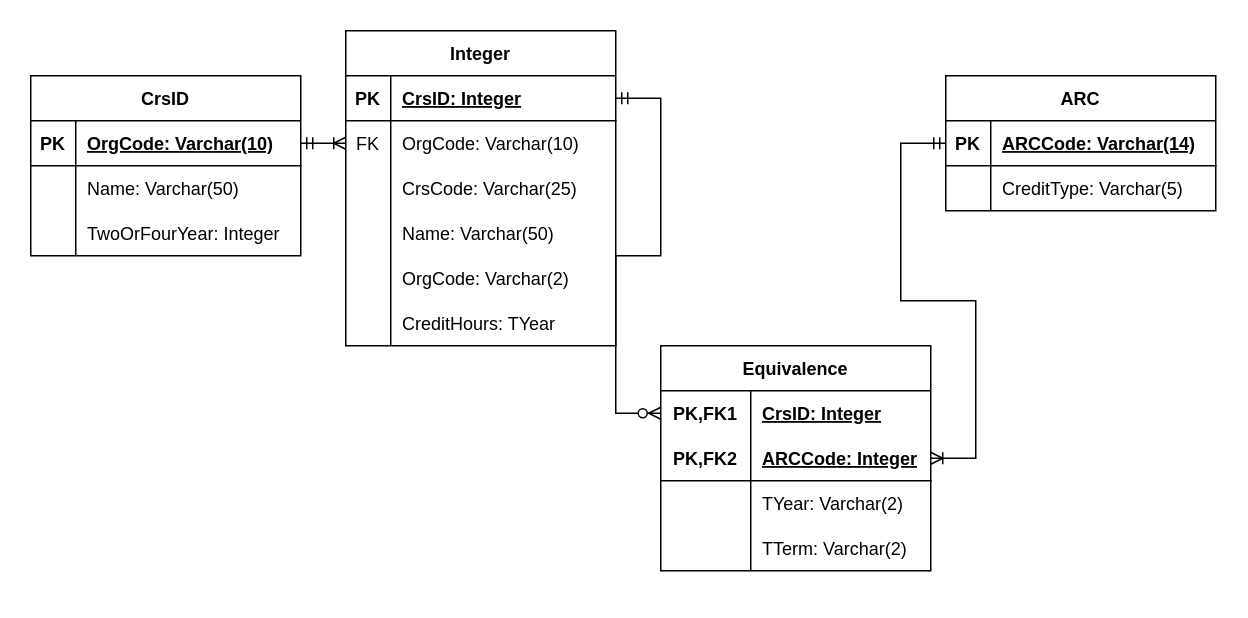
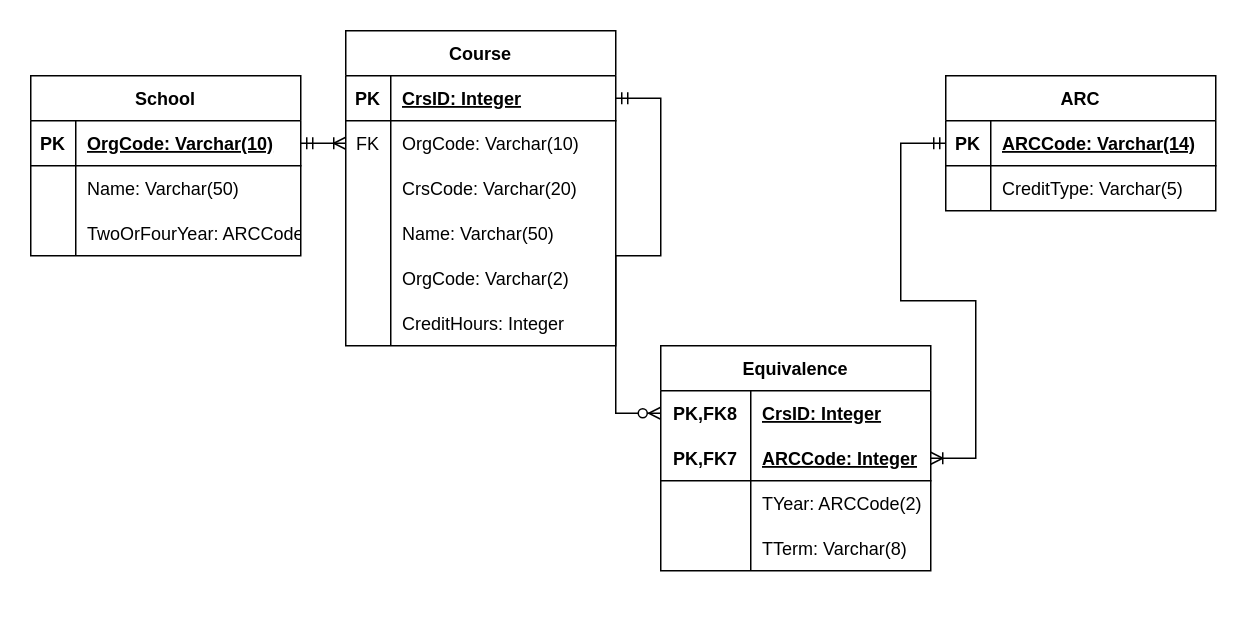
node "Integer": label "Integer" -> "Course"
node "CrsID": label "CrsID" -> "School"
node "CrsCode: Varchar(25)": label "CrsCode: Varchar(25)" -> "CrsCode: Varchar(20)"
node "TwoOrFourYear: Integer": label "TwoOrFourYear: Integer" -> "TwoOrFourYear: ARCCode"
node "CreditHours: TYear": label "CreditHours: TYear" -> "CreditHours: Integer"
node "PK,FK1": label "PK,FK1" -> "PK,FK8"
node "PK,FK2": label "PK,FK2" -> "PK,FK7"
node "TYear: Varchar(2)": label "TYear: Varchar(2)" -> "TYear: ARCCode(2)"
node "TTerm: Varchar(2)": label "TTerm: Varchar(2)" -> "TTerm: Varchar(8)"
